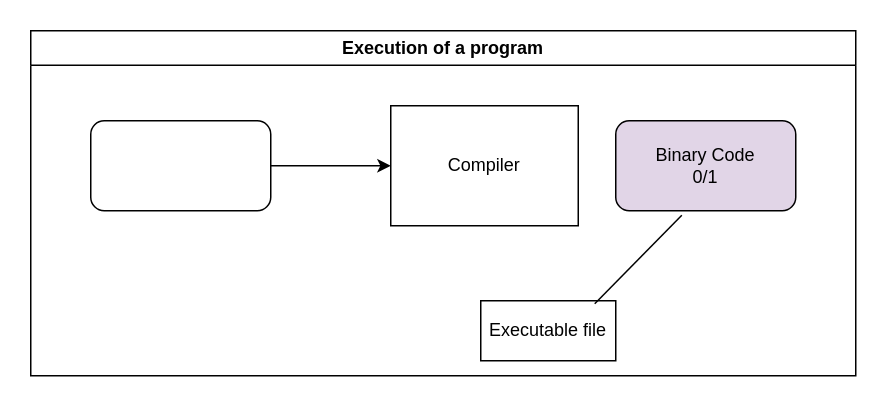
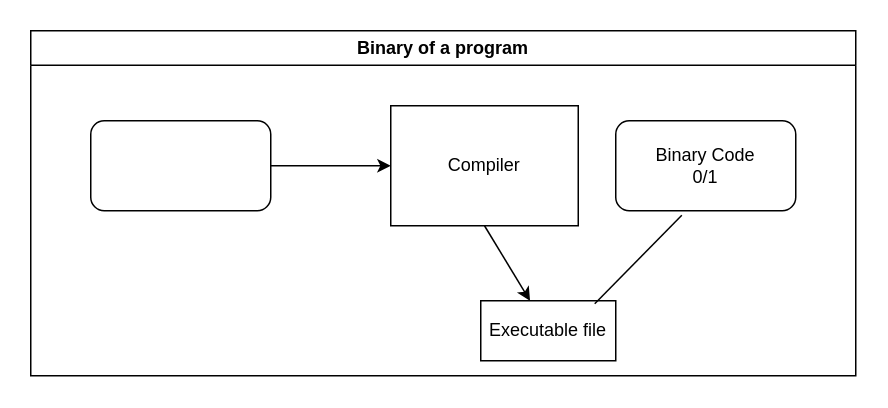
node "Execution of a program": label "Execution of a program" -> "Binary of a program"
node "Binary Code 0/1": fillcolor #e1d5e7 -> #ffffff
edge "Compiler" -> "Executable file": added
